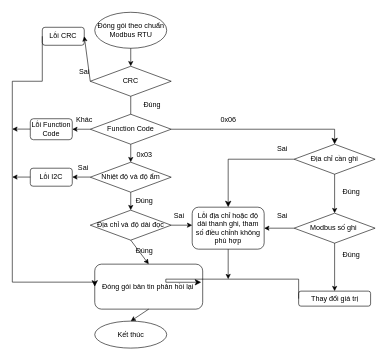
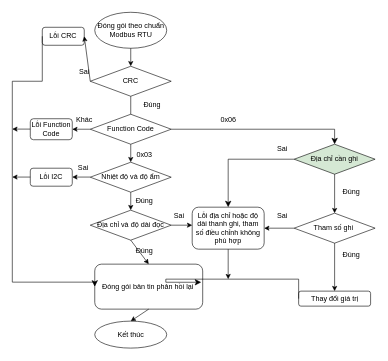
node "Địa chỉ cần ghi": fillcolor #ffffff -> #d5e8d4
node "Modbus số ghi": label "Modbus số ghi" -> "Tham số ghi"
